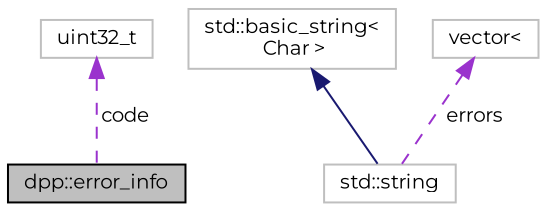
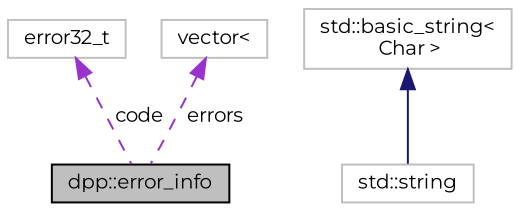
node "uint32_t": label "uint32_t" -> "error32_t"
edge "std::string" -> "vector<": now "dpp::error_info" -> "vector<"
